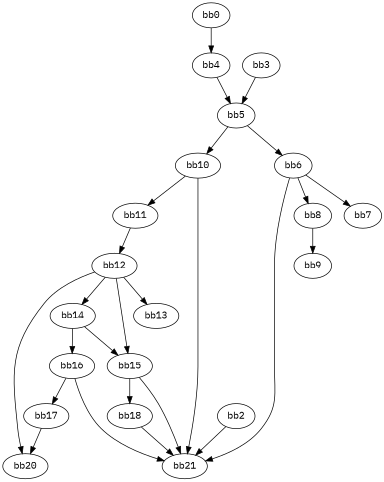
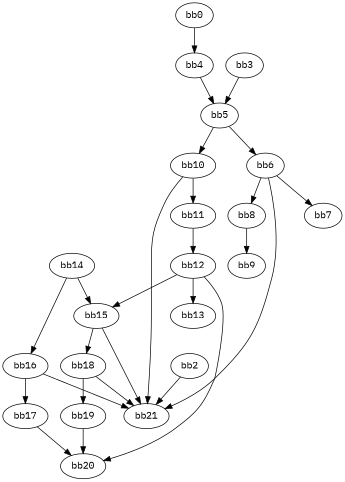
edge "bb12" -> "bb14": removed
node "bb19": added
